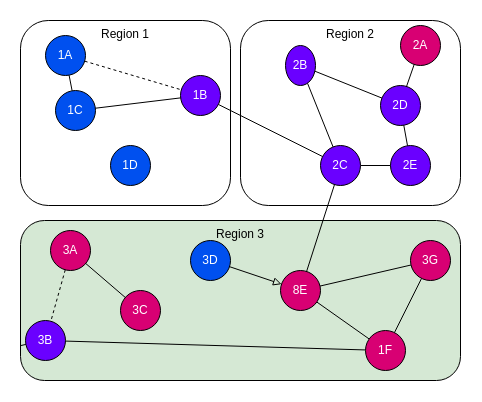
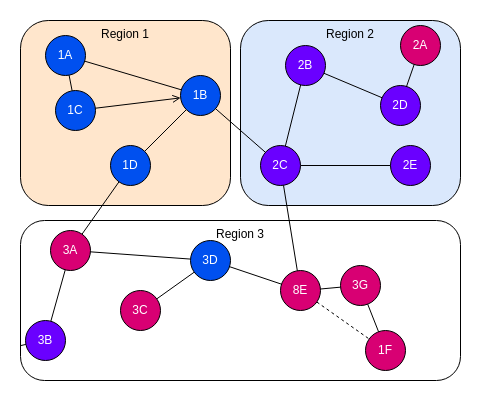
node "2B": size 30x40 -> 40x40
edge "1A" -- "1B": style dashed -> solid
node "1B": fillcolor #6a00ff -> #0050ef
edge "1B" -- "1C": arrowhead none -> open
node "Region 1": fillcolor #ffffff -> #ffe6cc
node "Region 2": fillcolor #ffffff -> #dae8fc
edge "1B" -- "1D": added
edge "2D" -- "2E": removed
node "2C": moved (341, 166) -> (281, 166)
edge "1D" -- "3A": added
edge "3A" -- "3D": added
node "3G": moved (431, 261) -> (361, 286)
edge "3A" -- "3C": removed
edge "3D" -> "8E": arrowhead block -> none
edge "3D" -- "3C": added
edge "3A" -- "3B": style dashed -> solid
node "Region 3": fillcolor #d5e8d4 -> #ffffff
edge "8E" -- "1F": style solid -> dashed
edge "3B" -- "1F": removed
